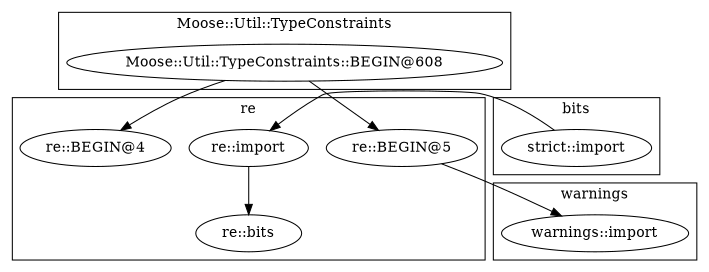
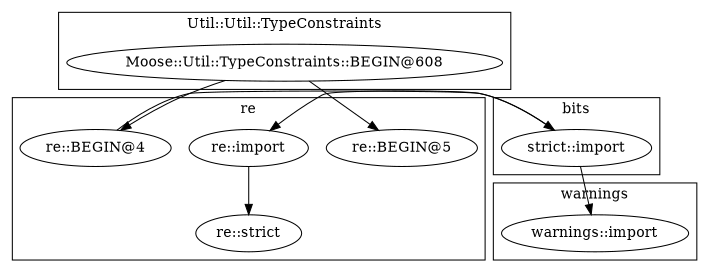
cluster "Moose::Util::TypeConstraints": label "Moose::Util::TypeConstraints" -> "Util::Util::TypeConstraints"
edge "re::BEGIN@4" -> "strict::import": added
edge "re::BEGIN@5" -> "warnings::import": now "strict::import" -> "warnings::import"
node "re::bits": label "re::bits" -> "re::strict"
